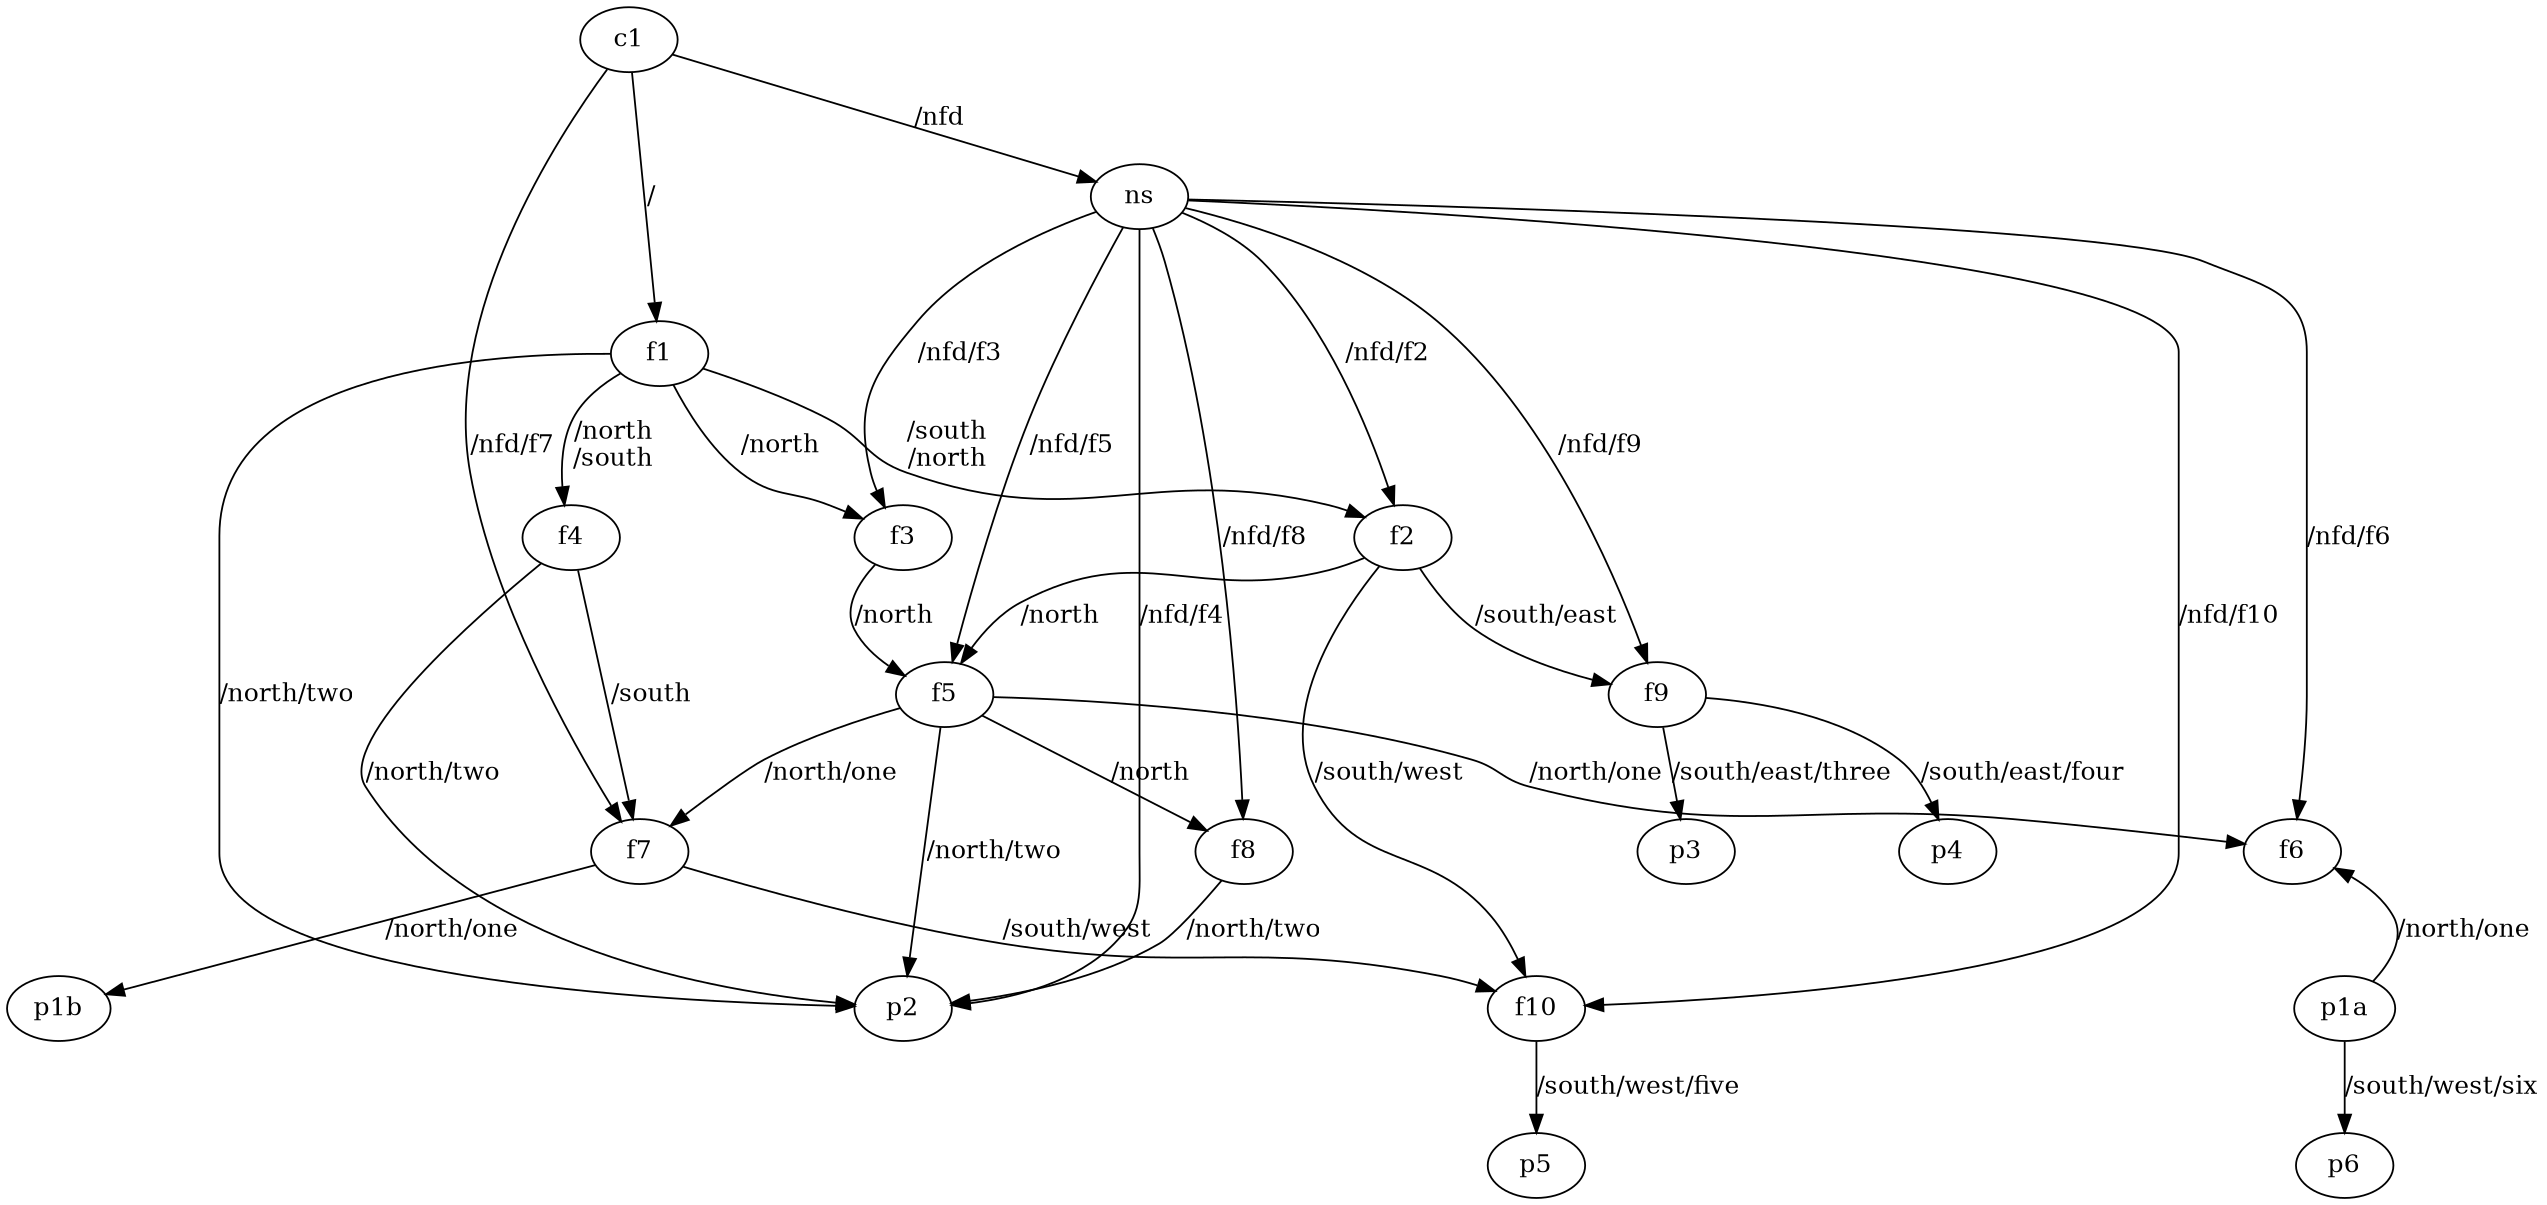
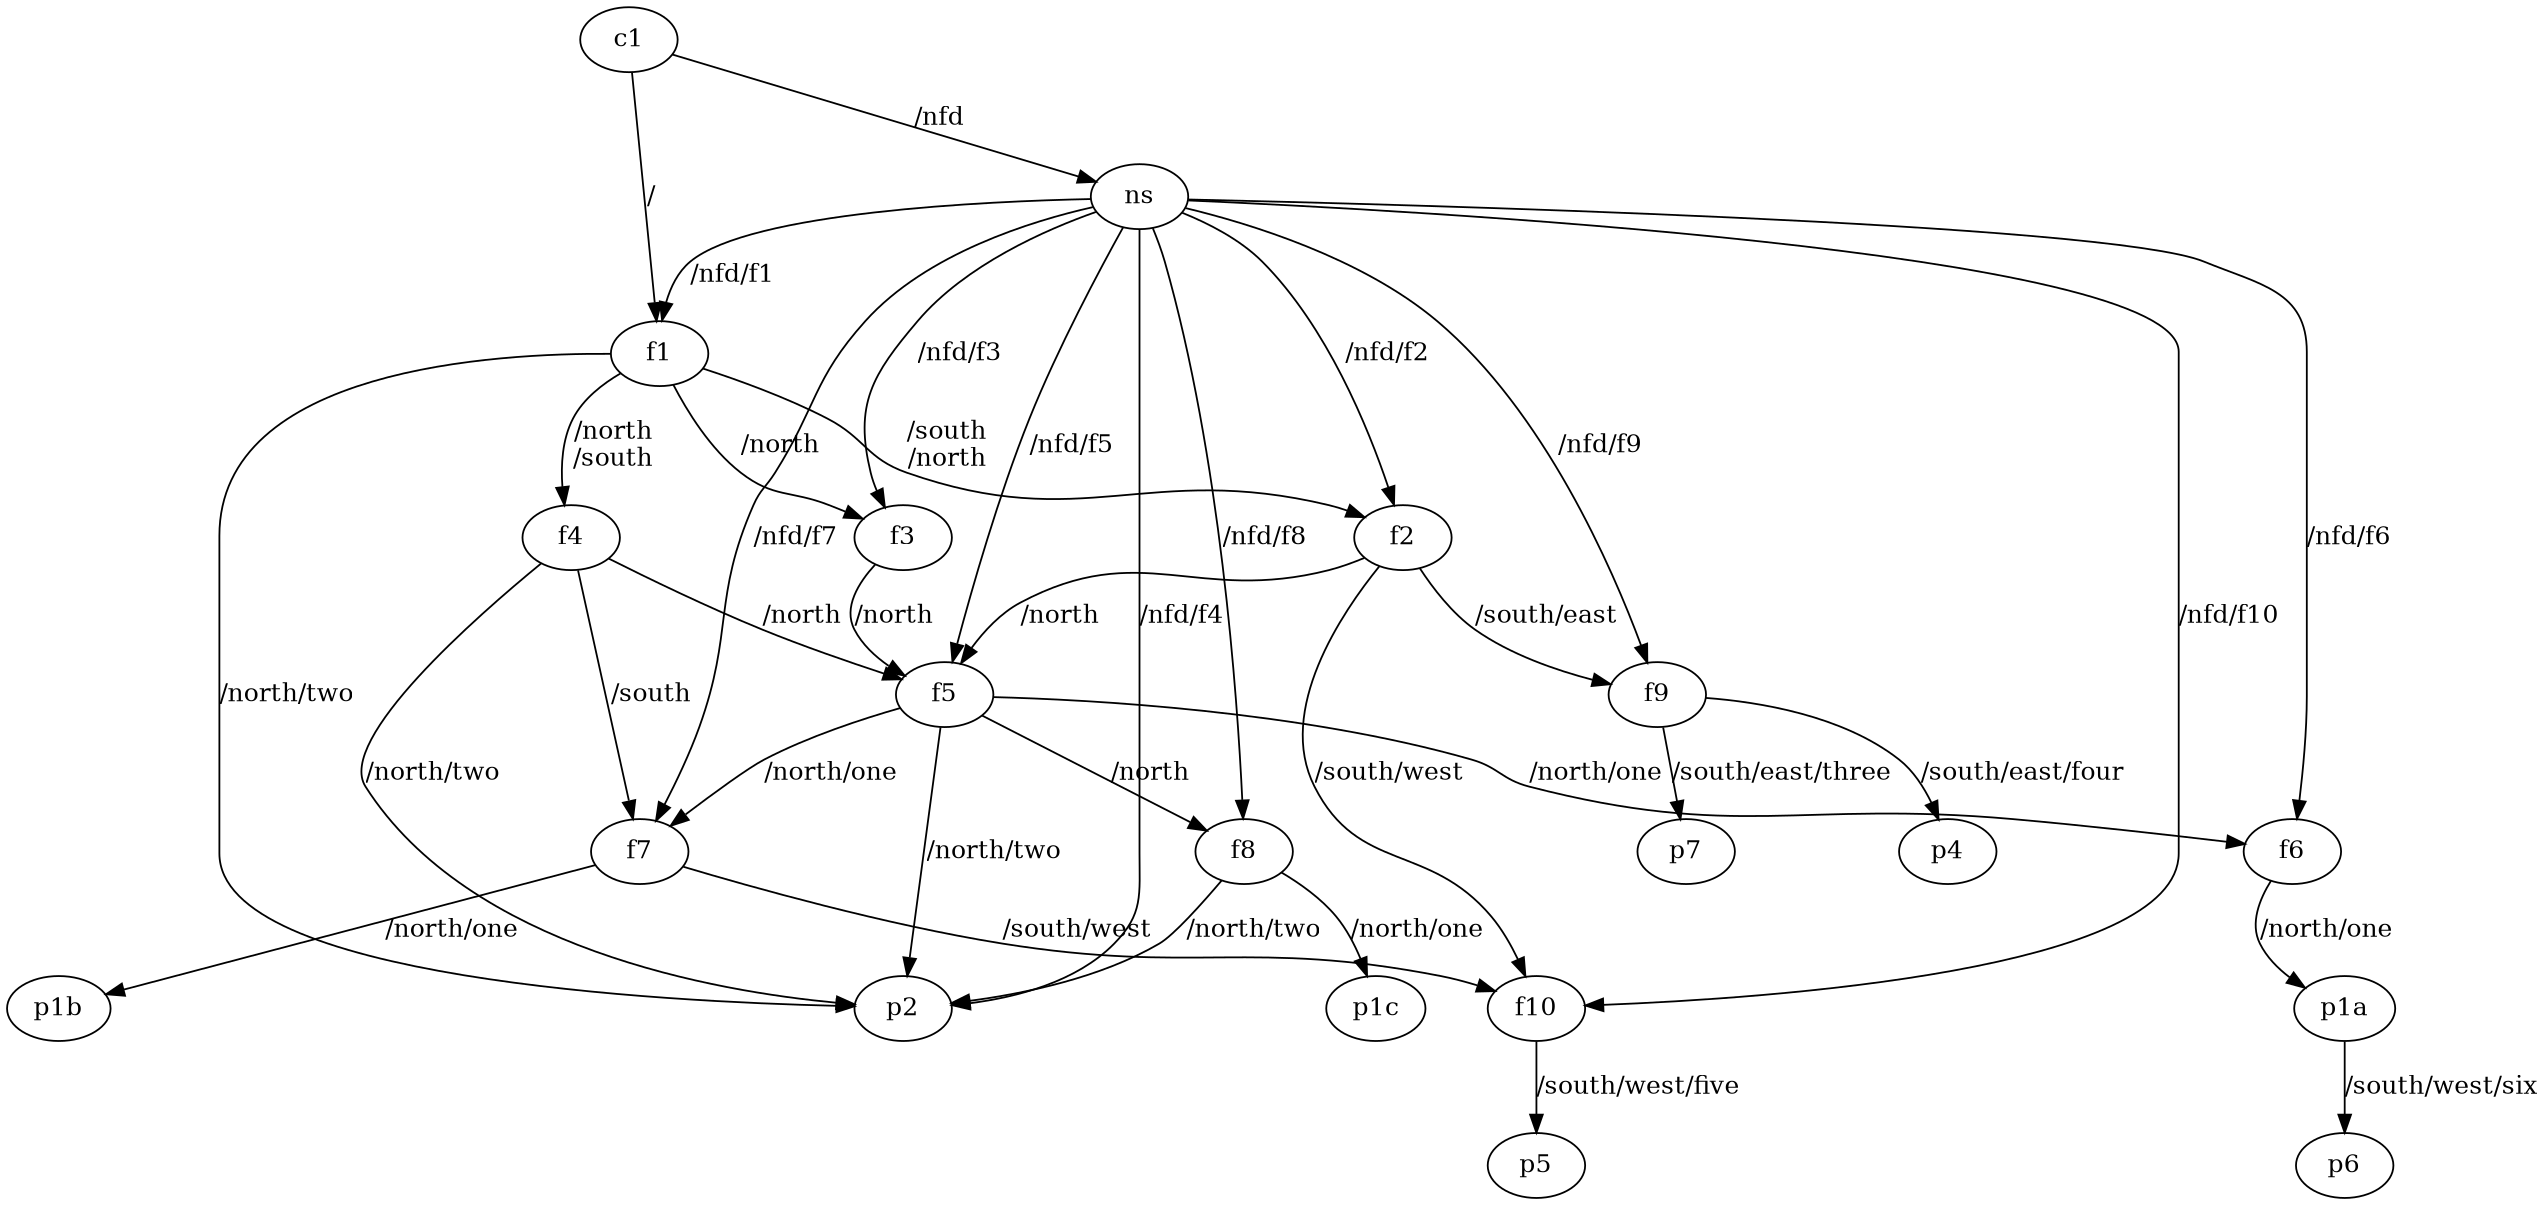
edge "ns" -> "f1": added, label "/nfd/f1"
edge "c1" -> "f7": now "ns" -> "f7"
edge "f4" -> "f5": added, label "/north"
node "p3": label "p3" -> "p7"
edge "p1a" -> "f6": reversed
node "p1c": added
